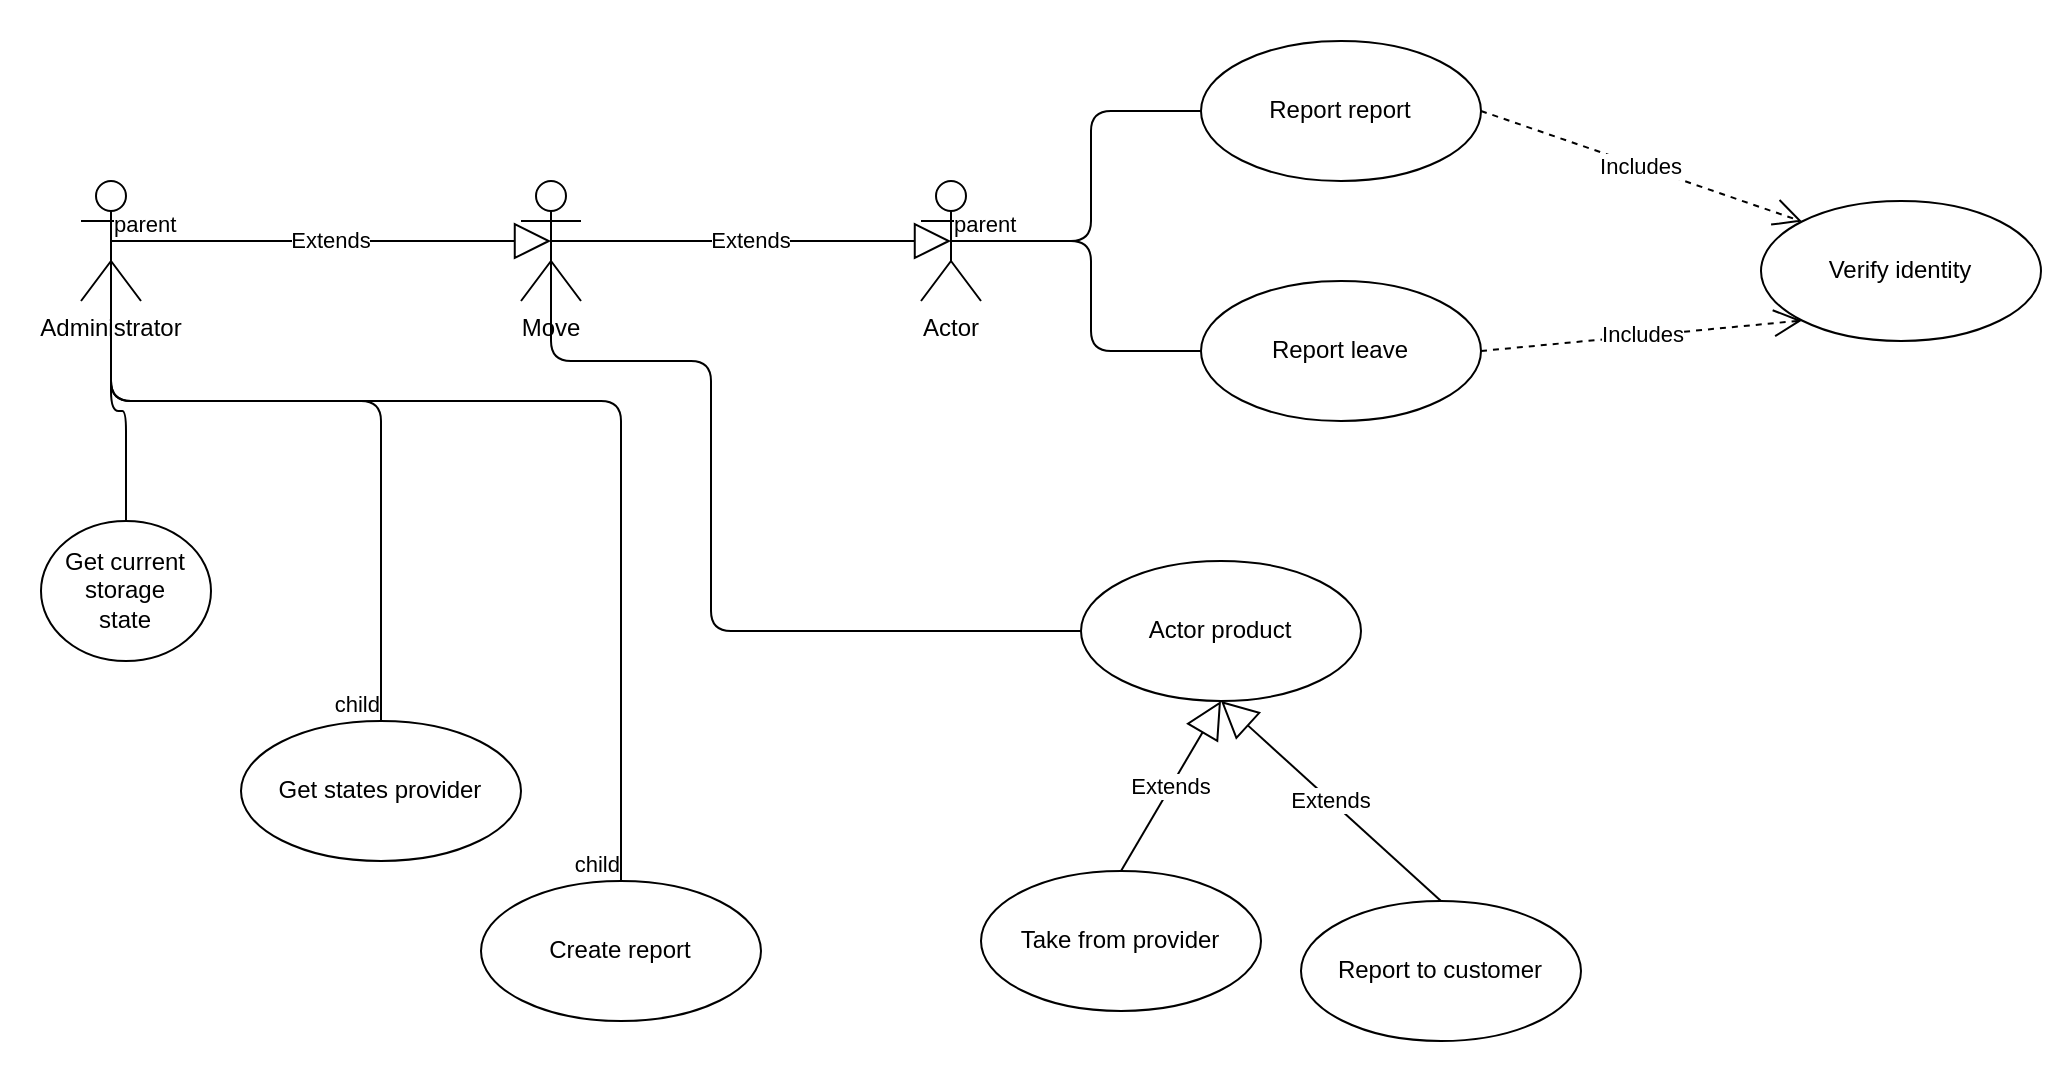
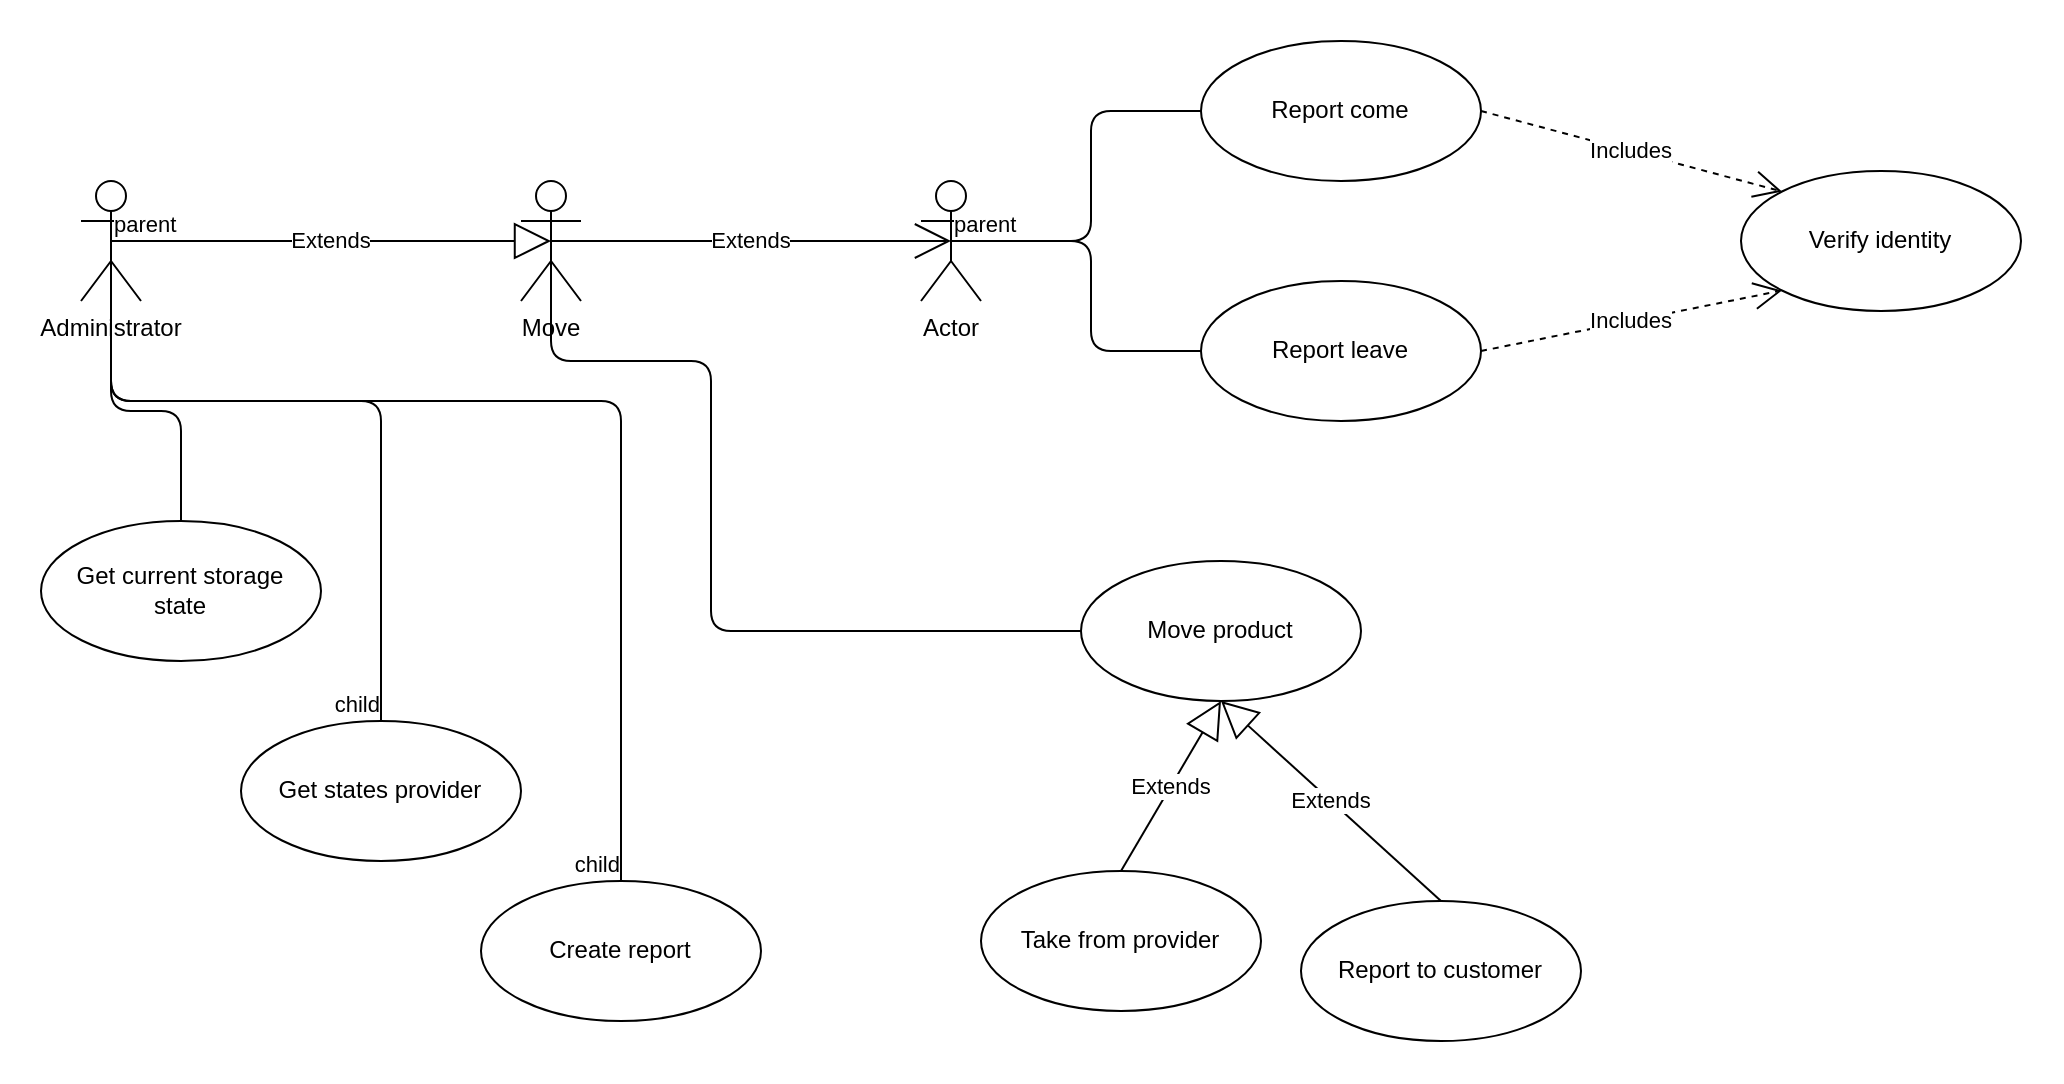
node "Report report": label "Report report" -> "Report come"
edge "Move" -> "Actor": arrowhead block -> open
node "Verify identity": moved (1901, 271) -> (1881, 241)
node "Get current storage state": size 170x140 -> 280x140
node "Actor product": label "Actor product" -> "Move product"
